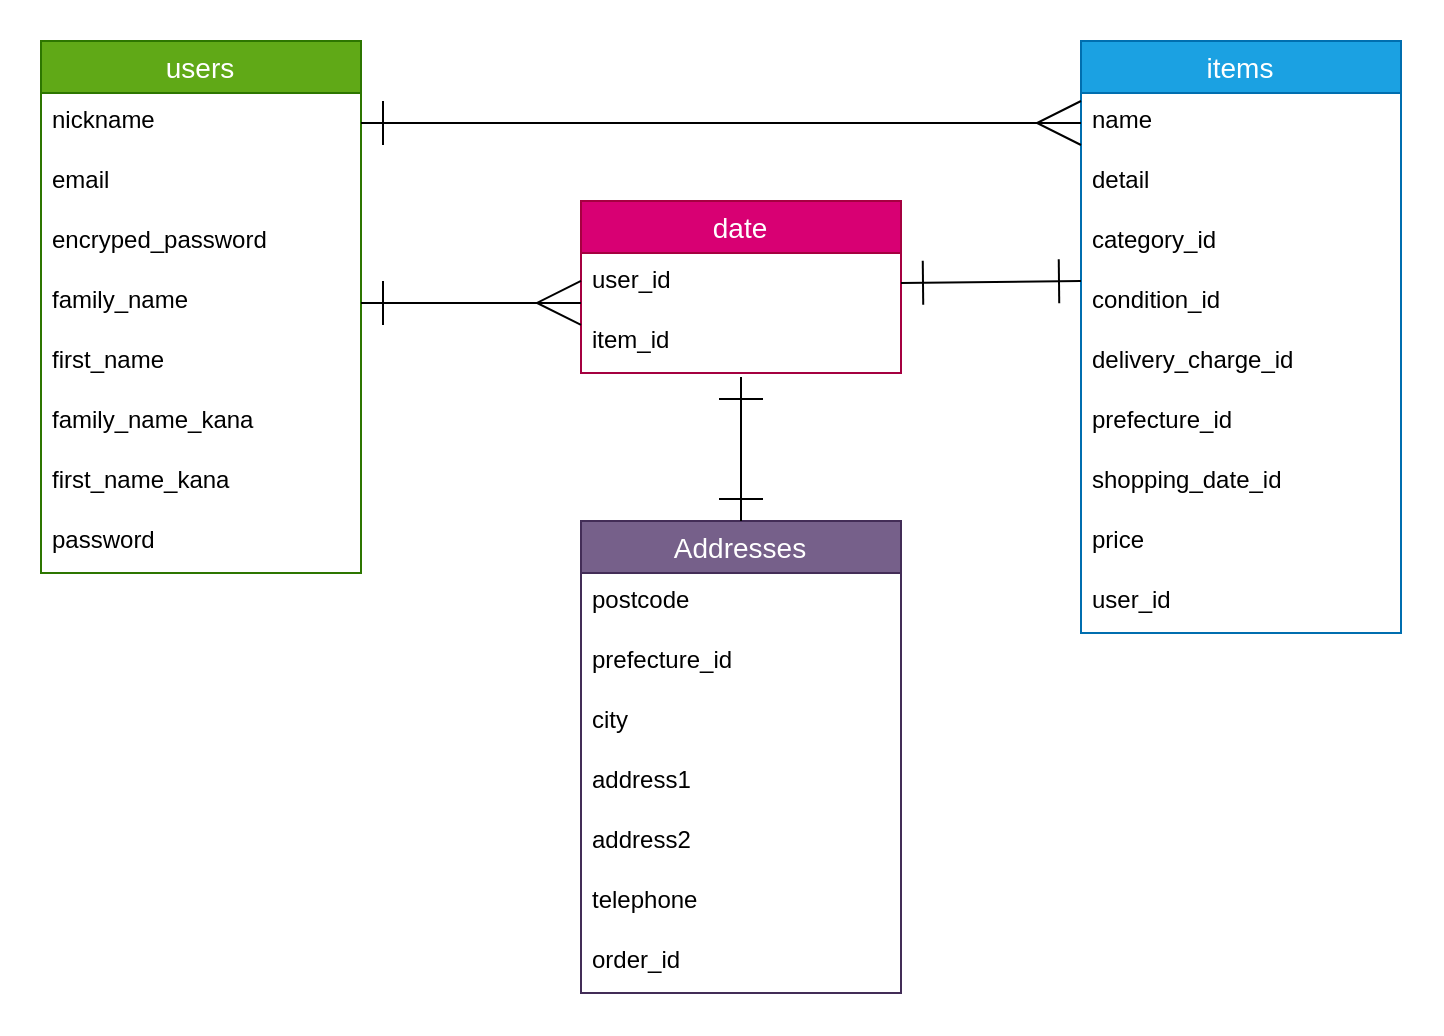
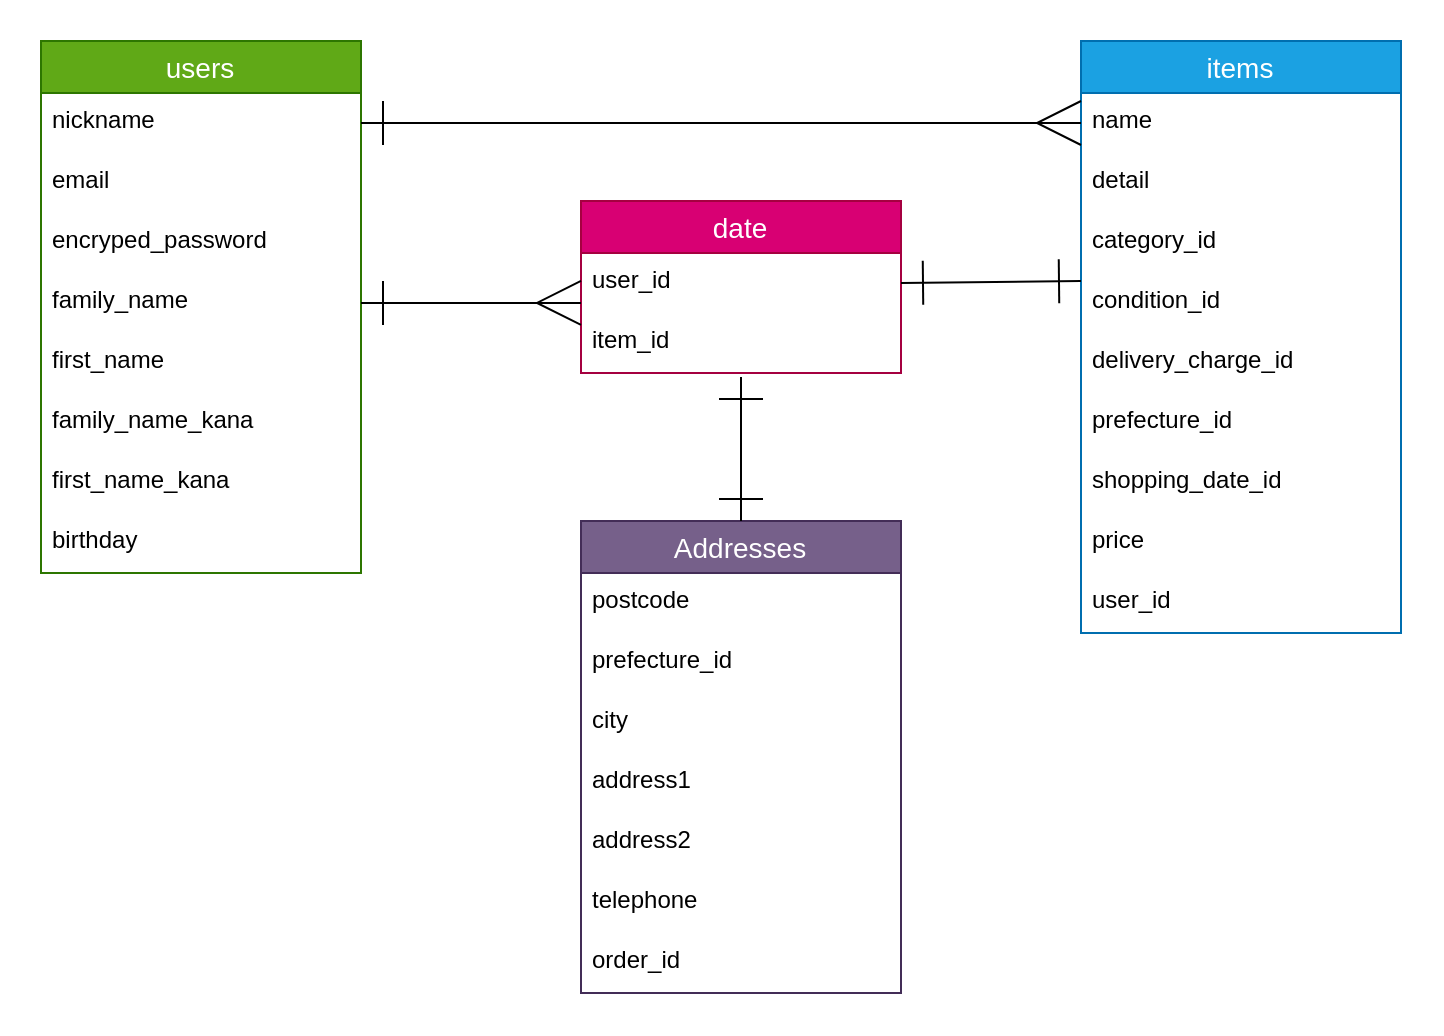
node "password": label "password" -> "birthday"
